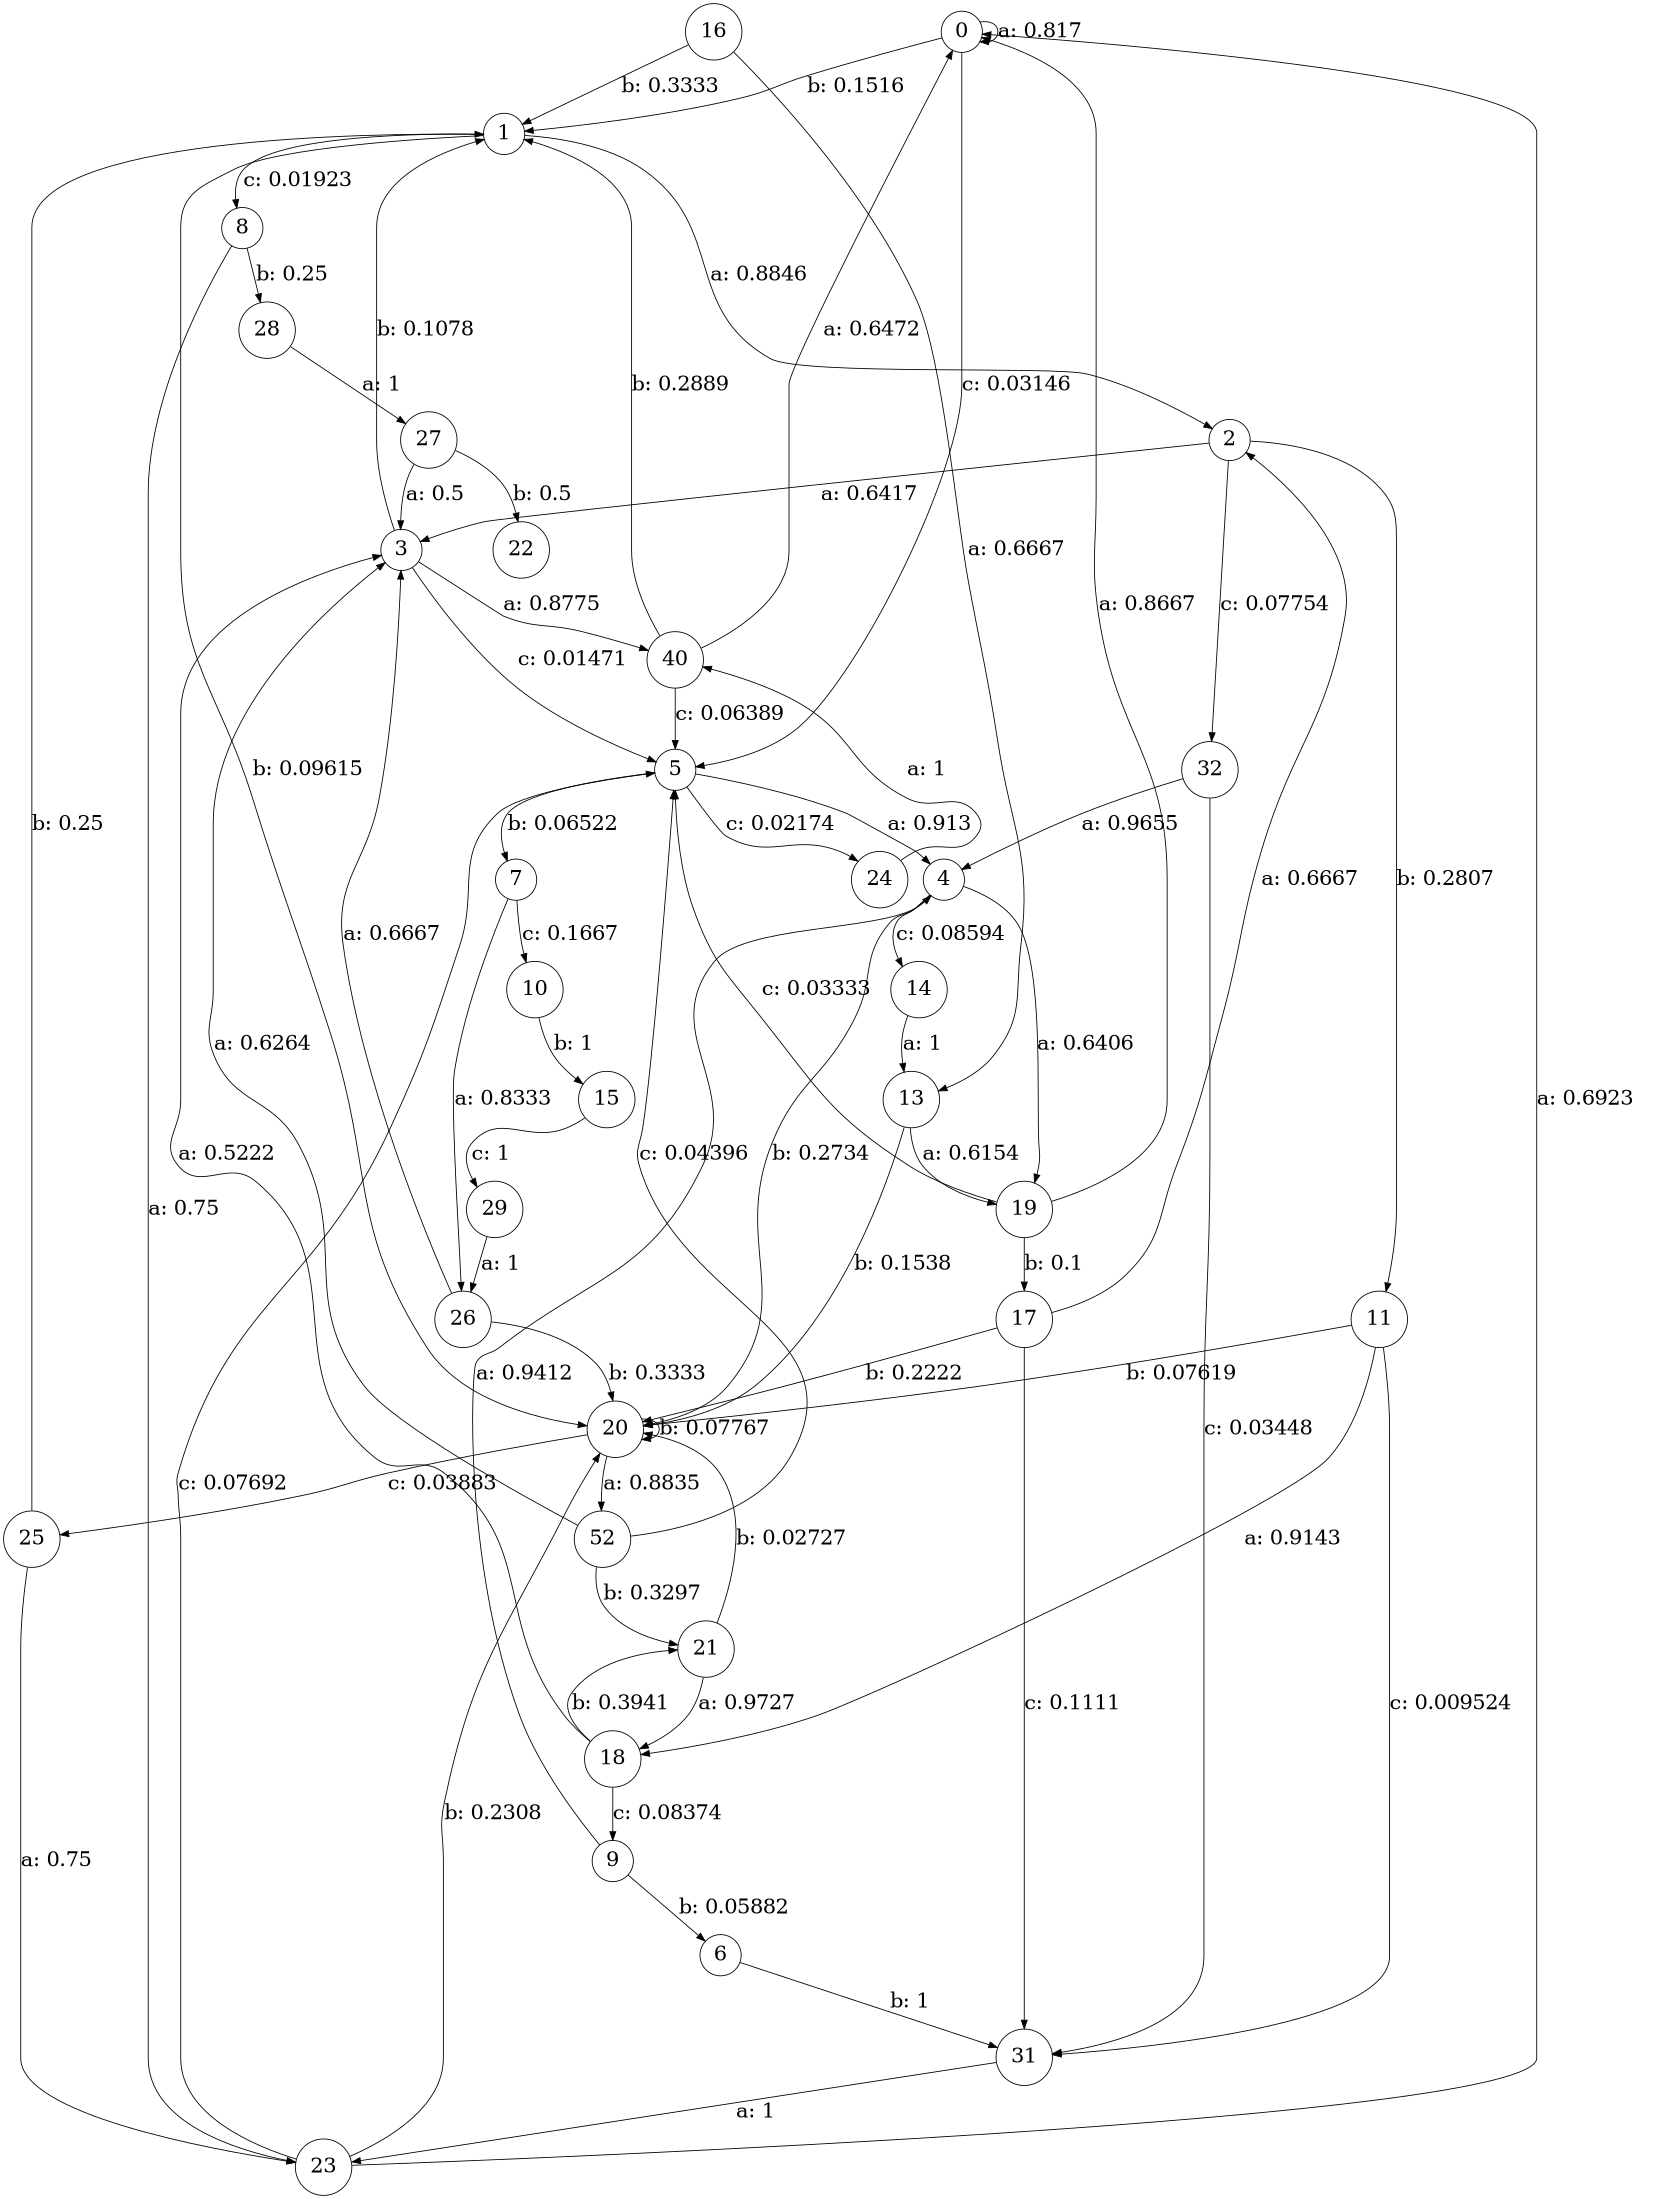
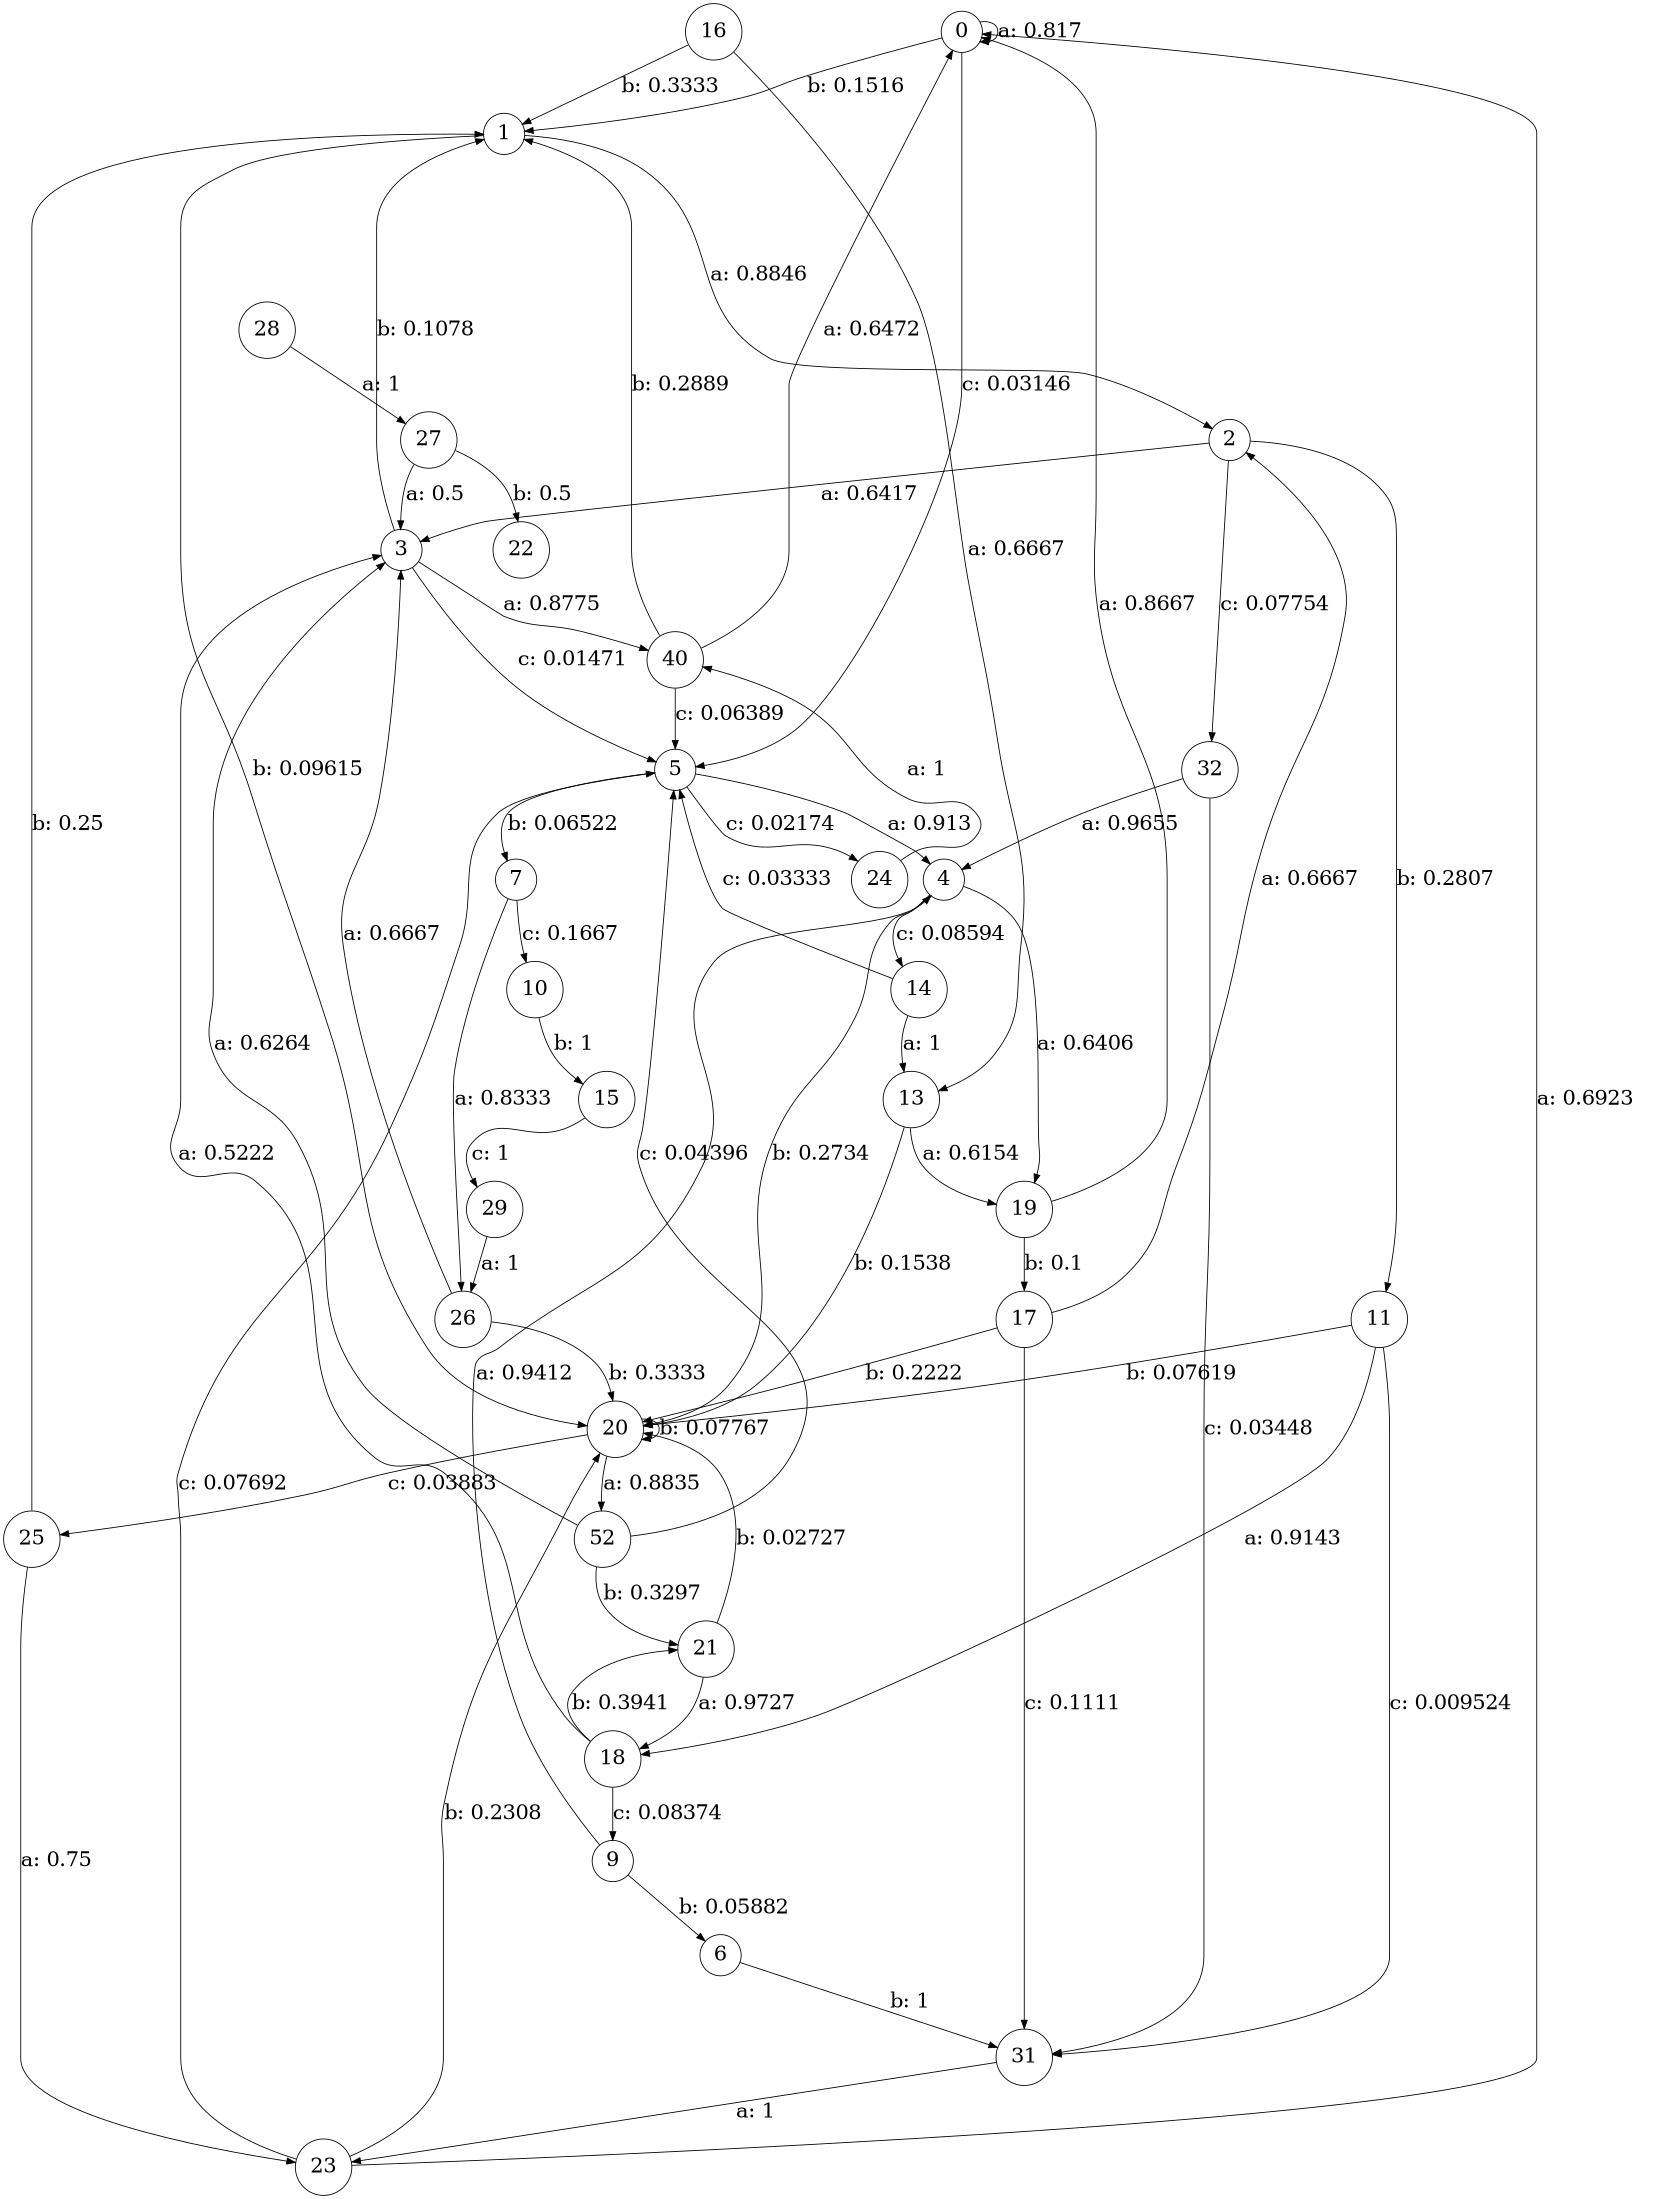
node "8": removed
edge "19" -> "5": now "14" -> "5"
